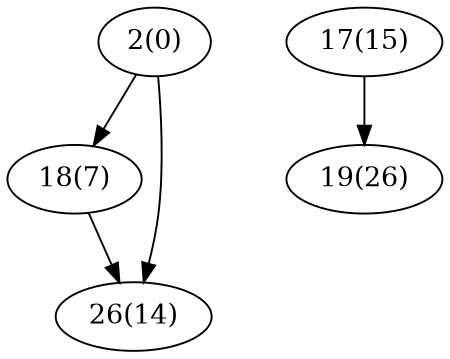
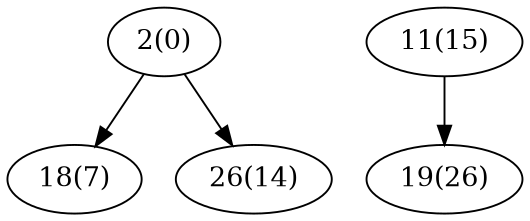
node "17(15)": label "17(15)" -> "11(15)"
edge "18(7)" -> "26(14)": removed
